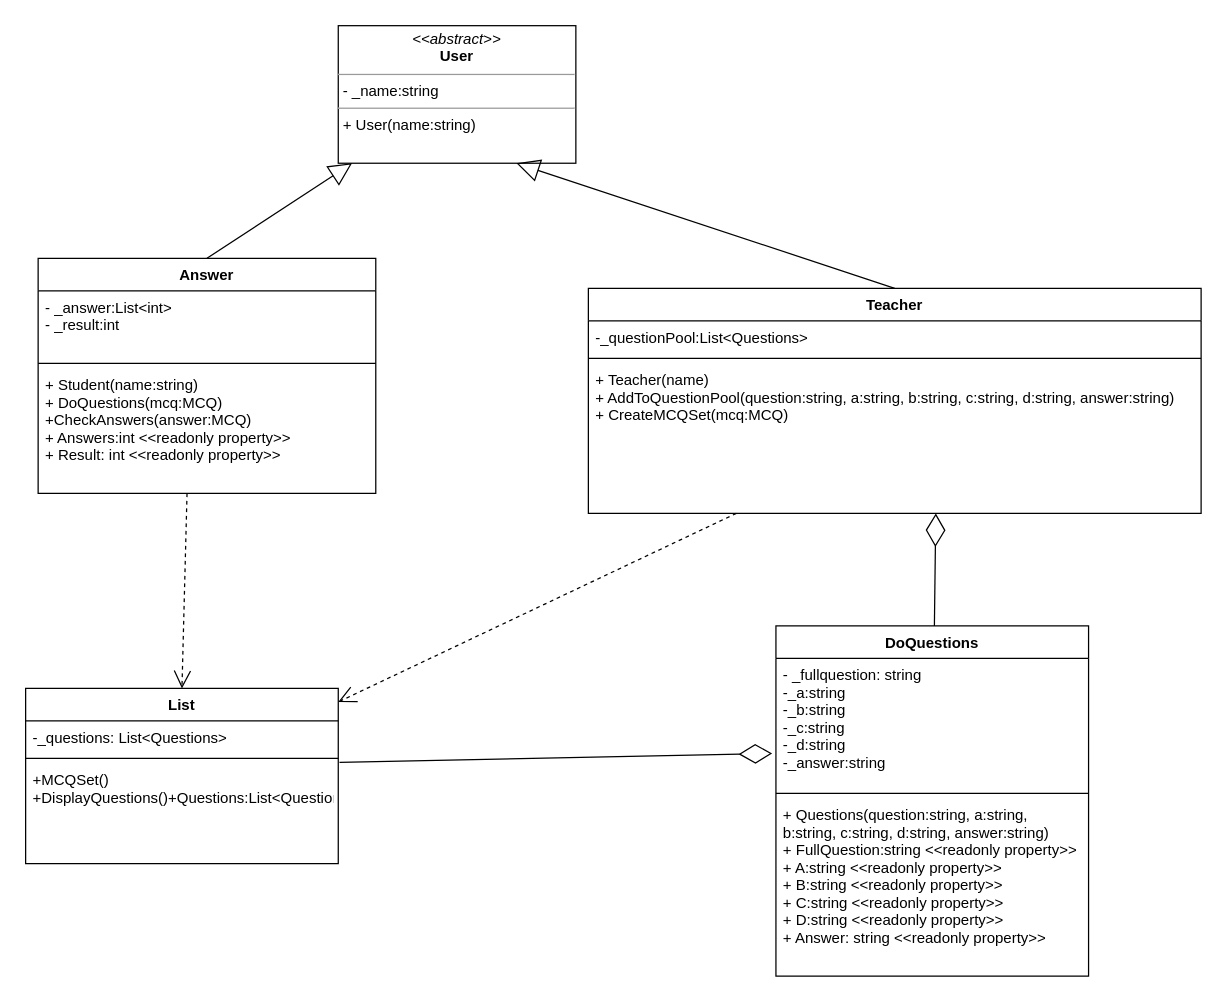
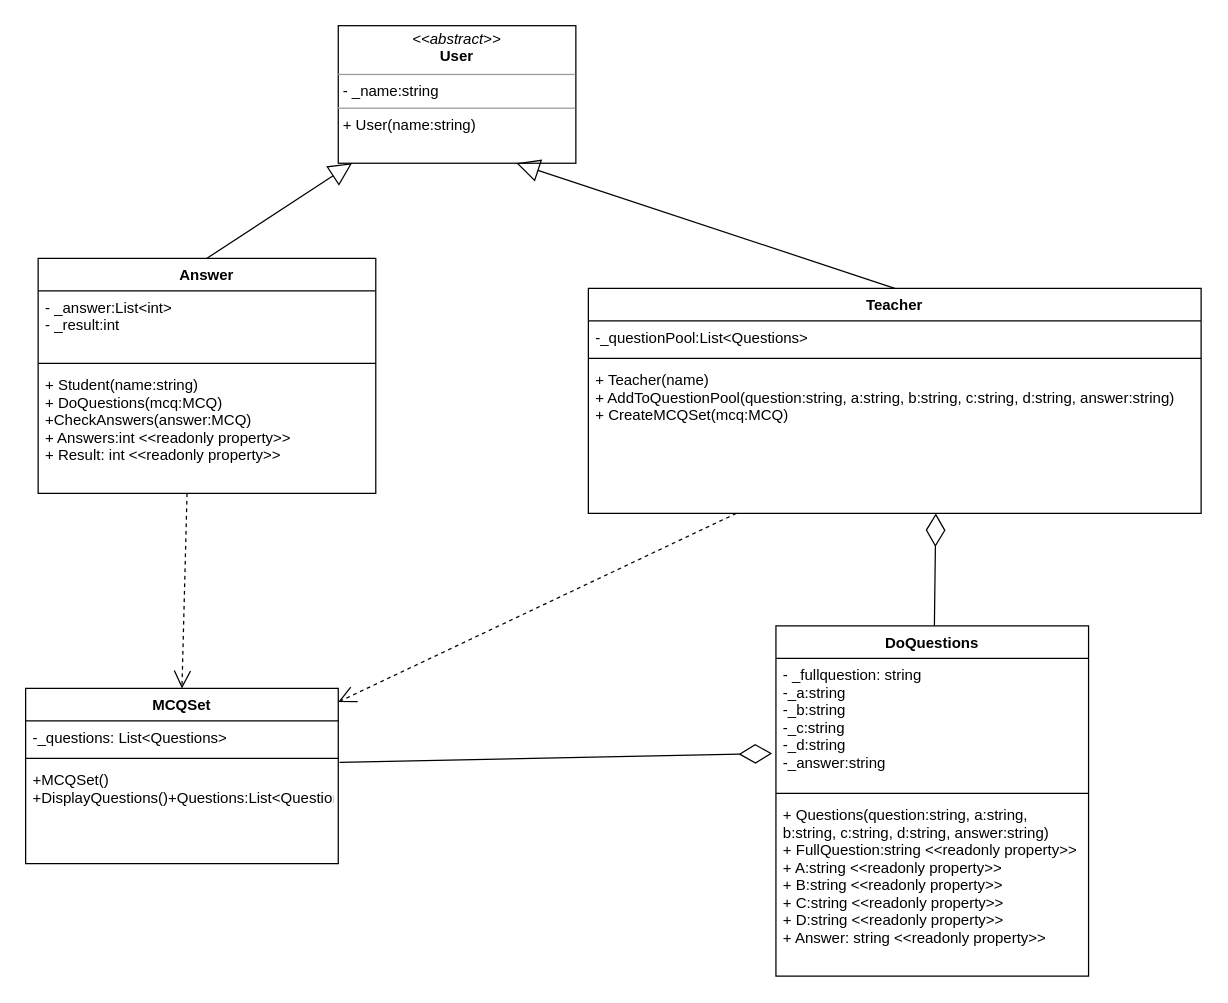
node "List": label "List" -> "MCQSet"
